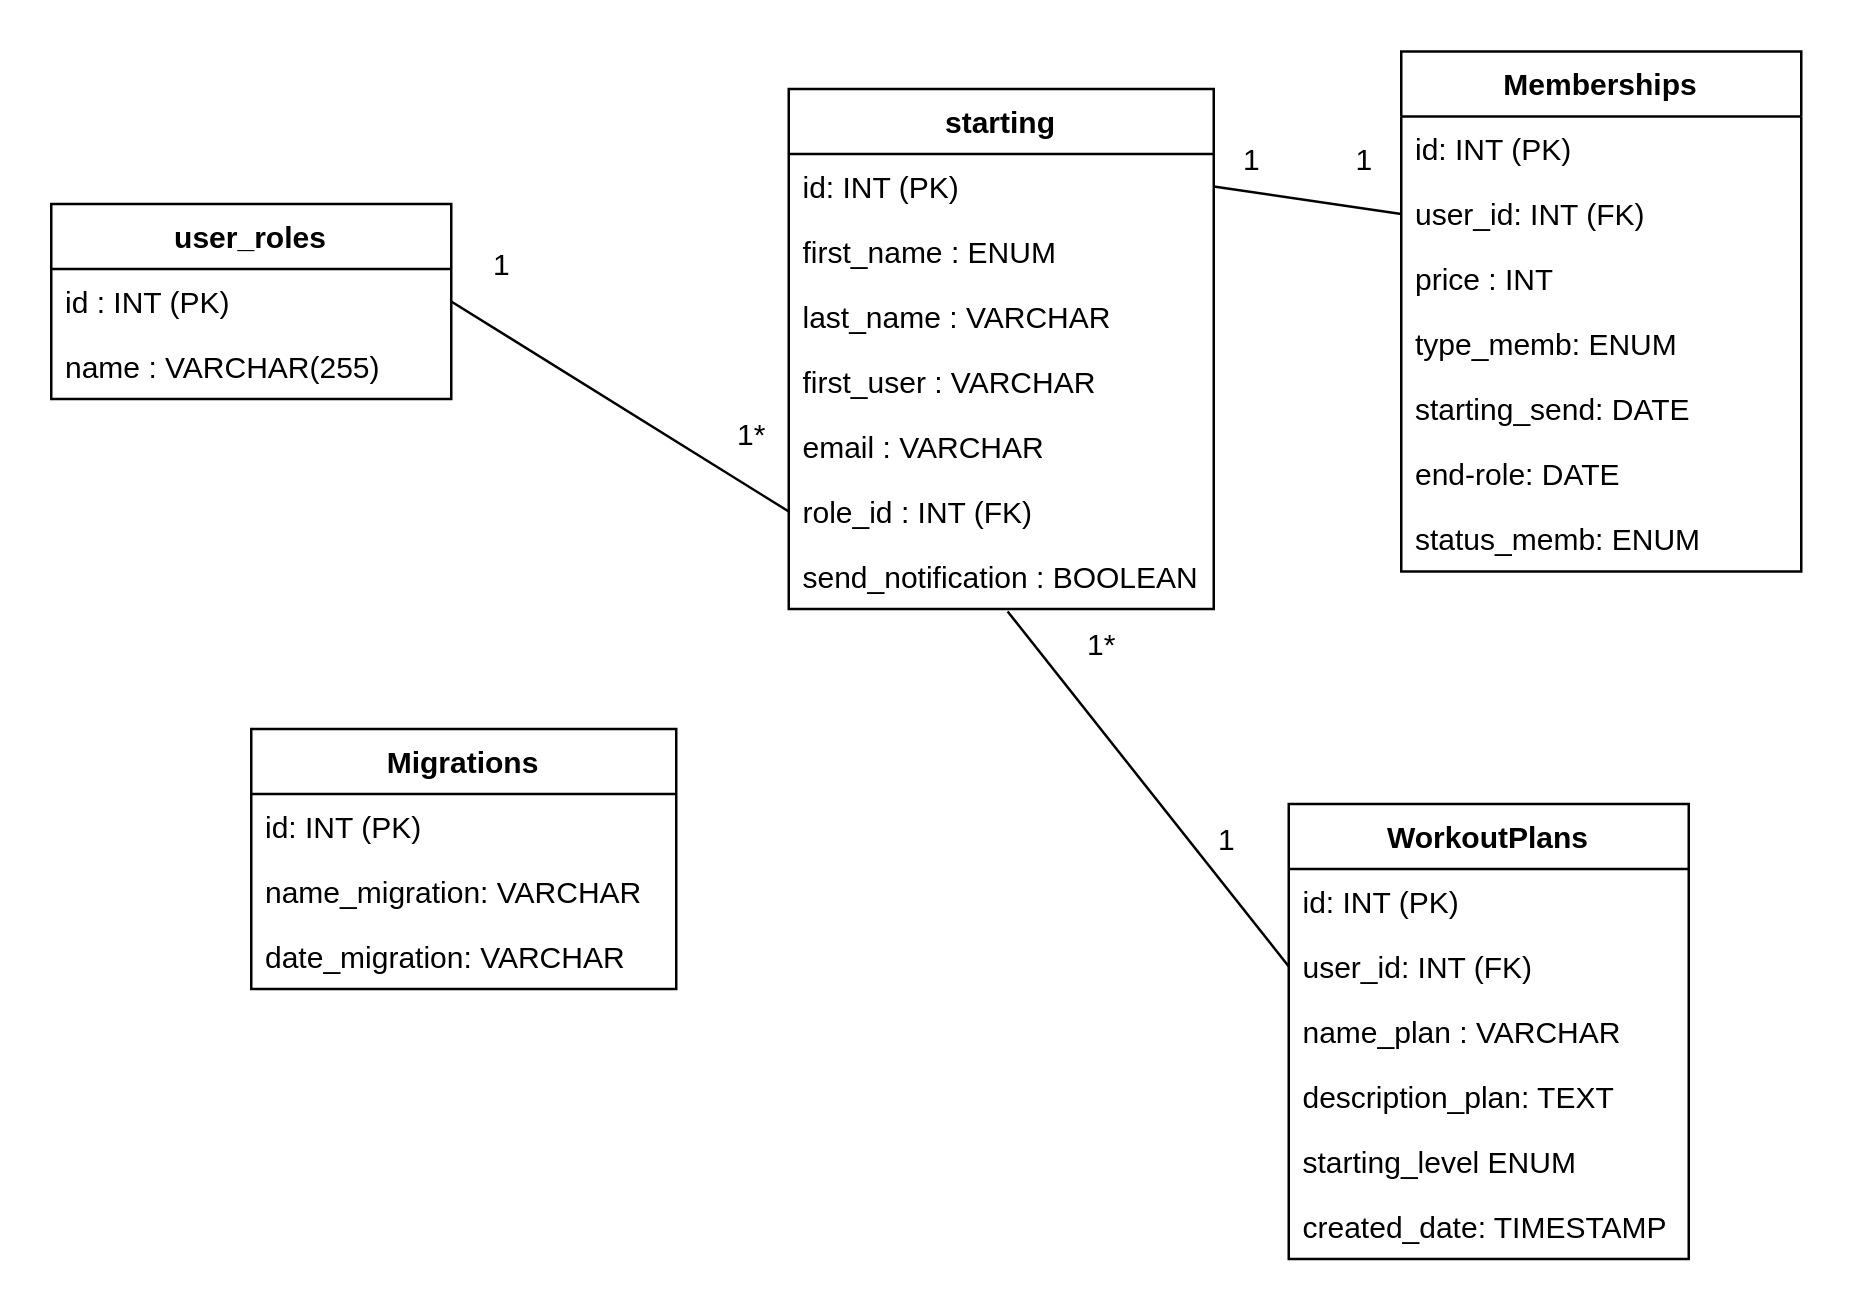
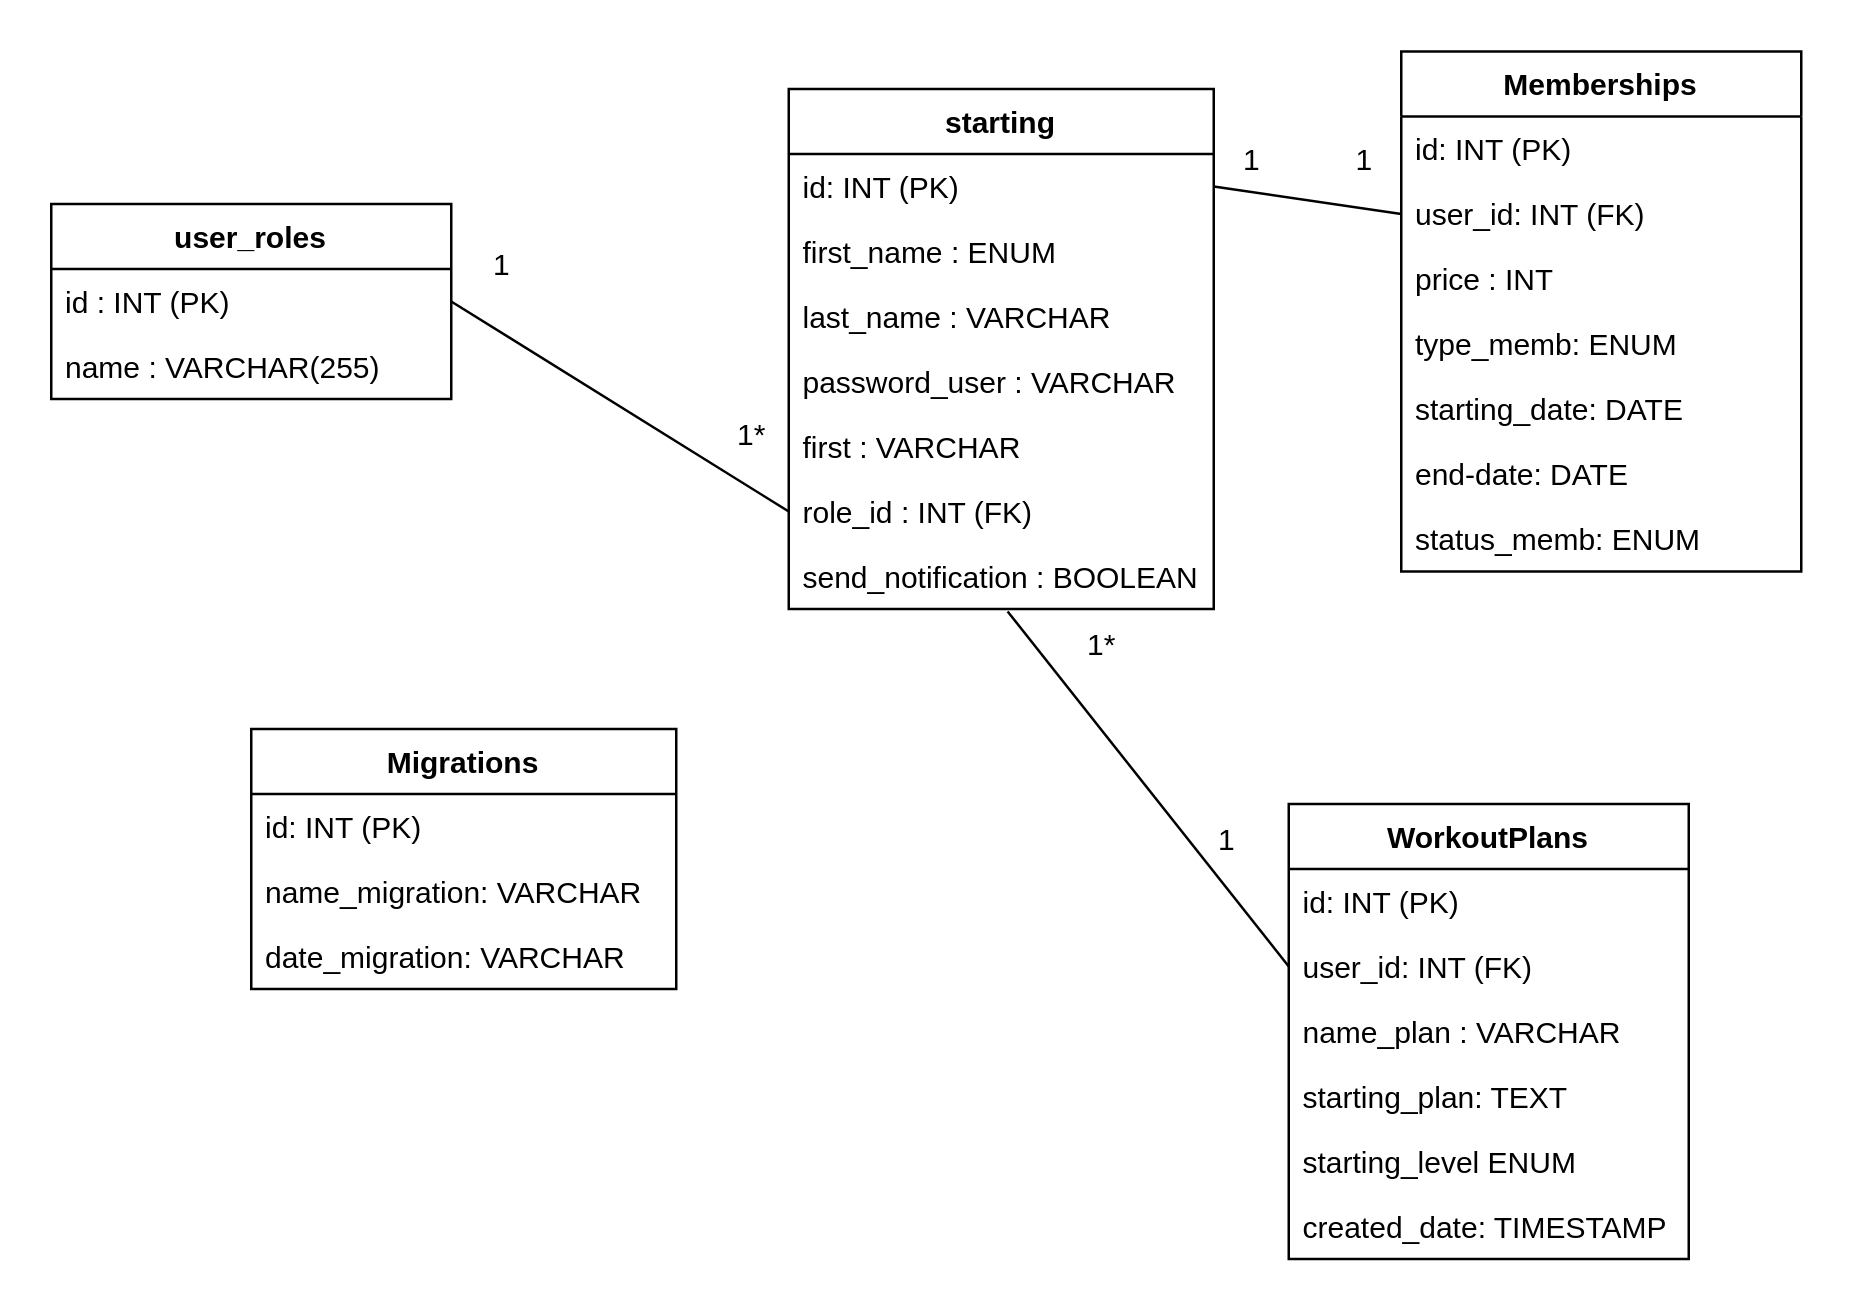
node "first_user : VARCHAR": label "first_user : VARCHAR" -> "password_user : VARCHAR"
node "starting_send: DATE": label "starting_send: DATE" -> "starting_date: DATE"
node "email : VARCHAR": label "email : VARCHAR" -> "first : VARCHAR"
node "end-role: DATE": label "end-role: DATE" -> "end-date: DATE"
node "description_plan: TEXT": label "description_plan: TEXT" -> "starting_plan: TEXT"
